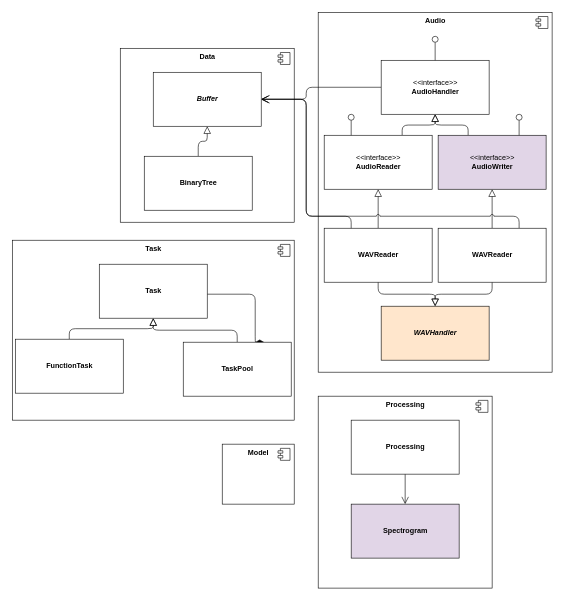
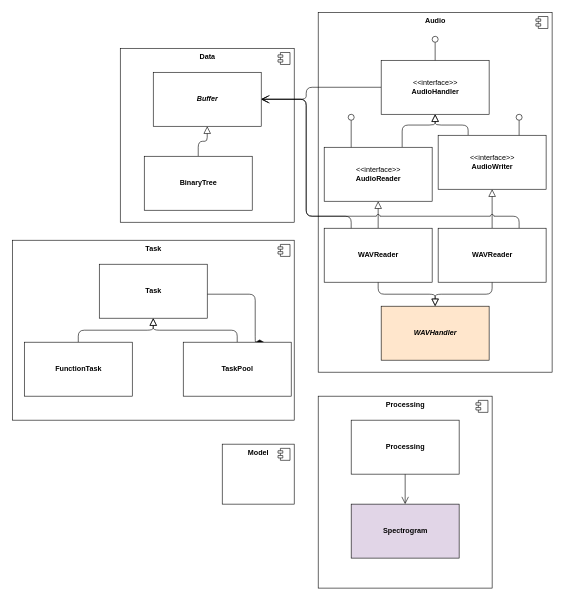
node "<<interface>> AudioReader": moved (378, 162) -> (378, 174)
node "<<interface>> AudioWriter": fillcolor #e1d5e7 -> #ffffff
node "FunctionTask": moved (69, 366) -> (78, 369)
